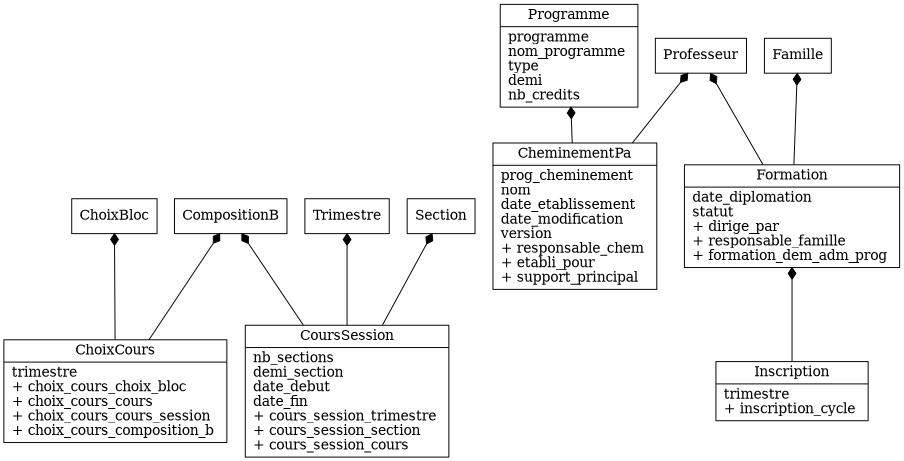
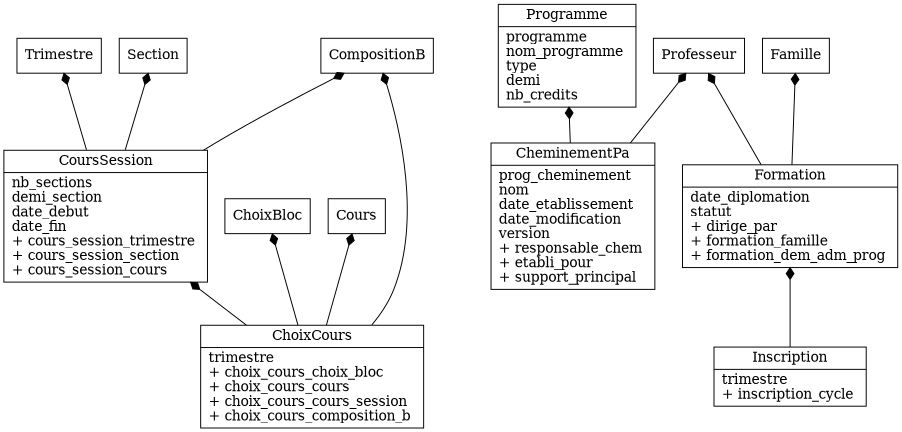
node "Cours": added
node "Formation": text "+ responsable_famille" -> "+ formation_famille"
edge "CoursSession" -- "ChoixCours": added
